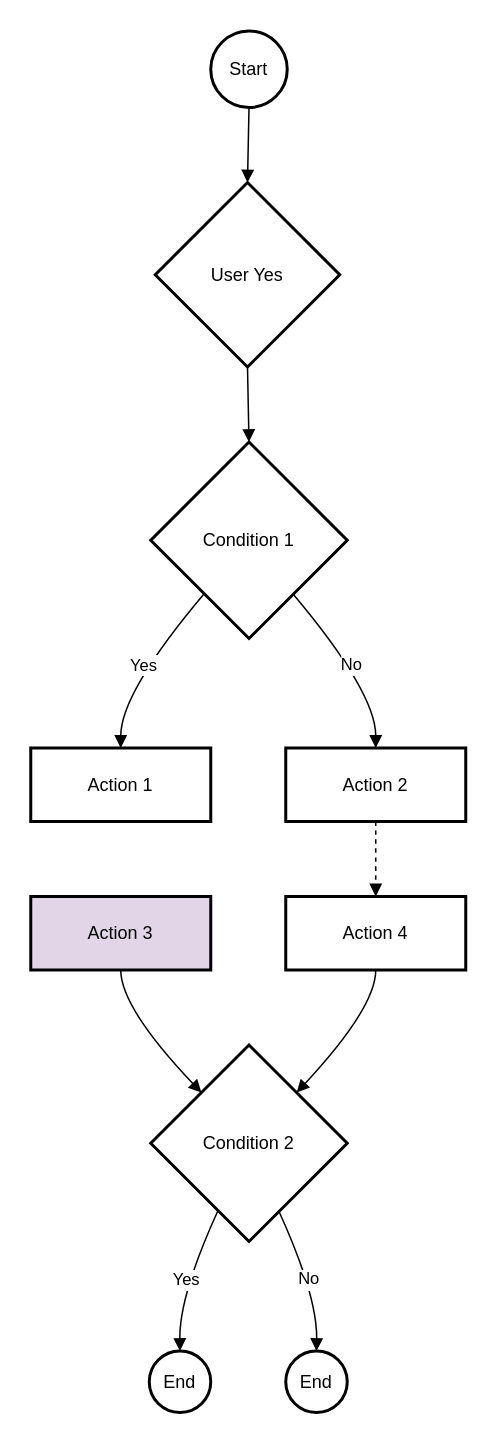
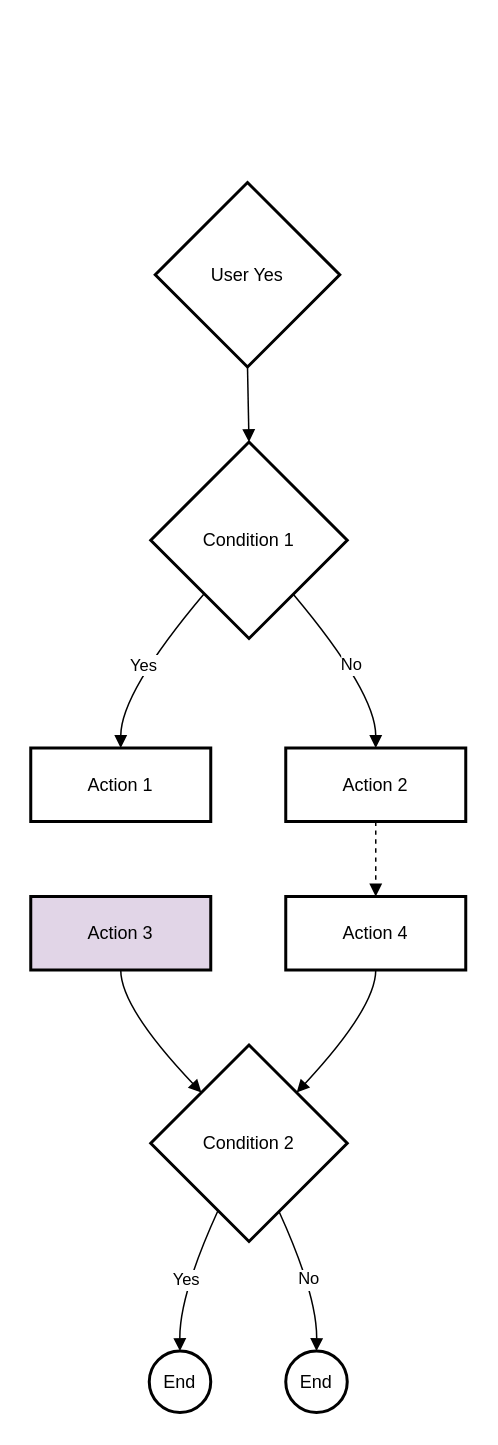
node "Start": removed
edge "Start" -> "User Yes": removed
